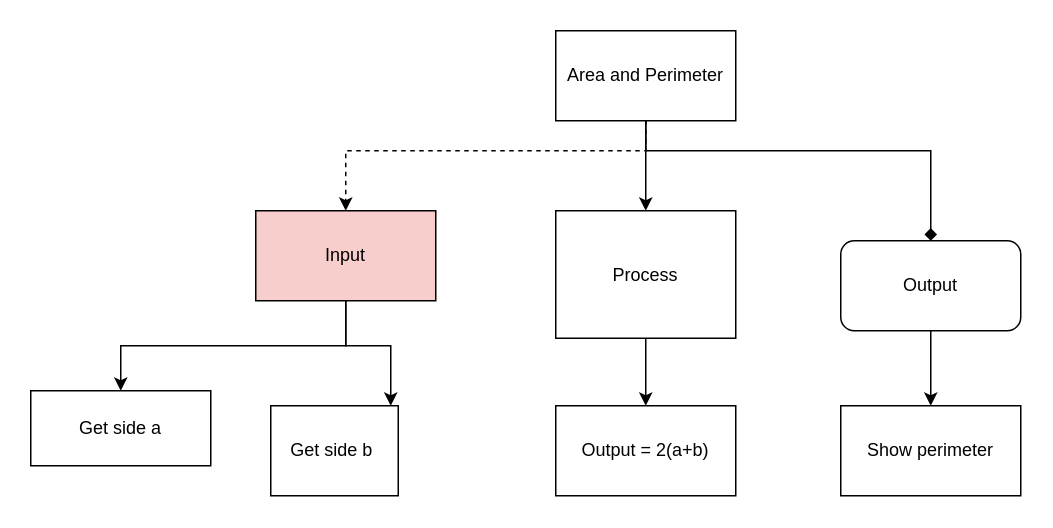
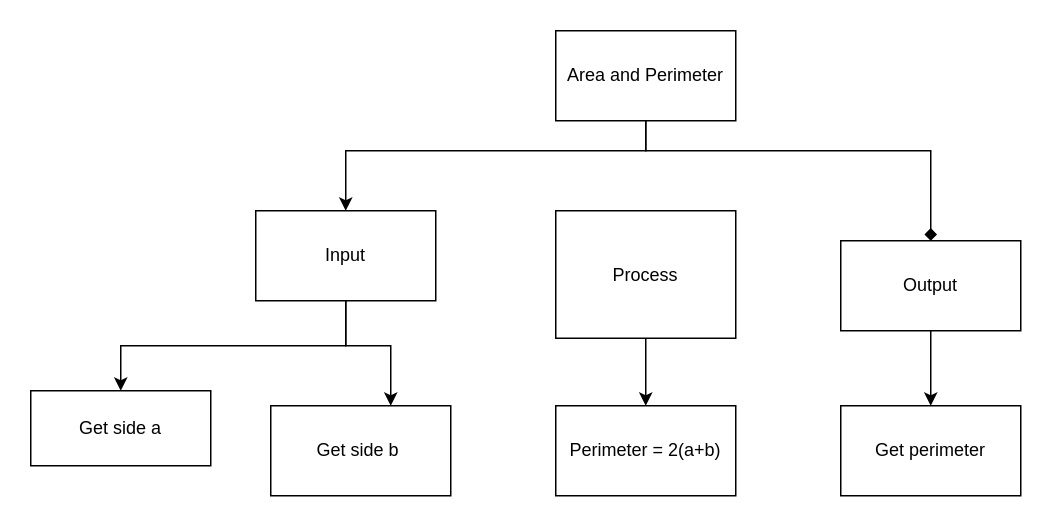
edge "Area and Perimeter" -> "Input": style dashed -> solid
edge "Area and Perimeter" -> "Process": removed
node "Input": fillcolor #f8cecc -> #ffffff
node "Output": shape rounded rectangle -> rectangle
node "Get side b": size 128x90 -> 180x90
node "Output = 2(a+b)": label "Output = 2(a+b)" -> "Perimeter = 2(a+b)"
node "Show perimeter": label "Show perimeter" -> "Get perimeter"
